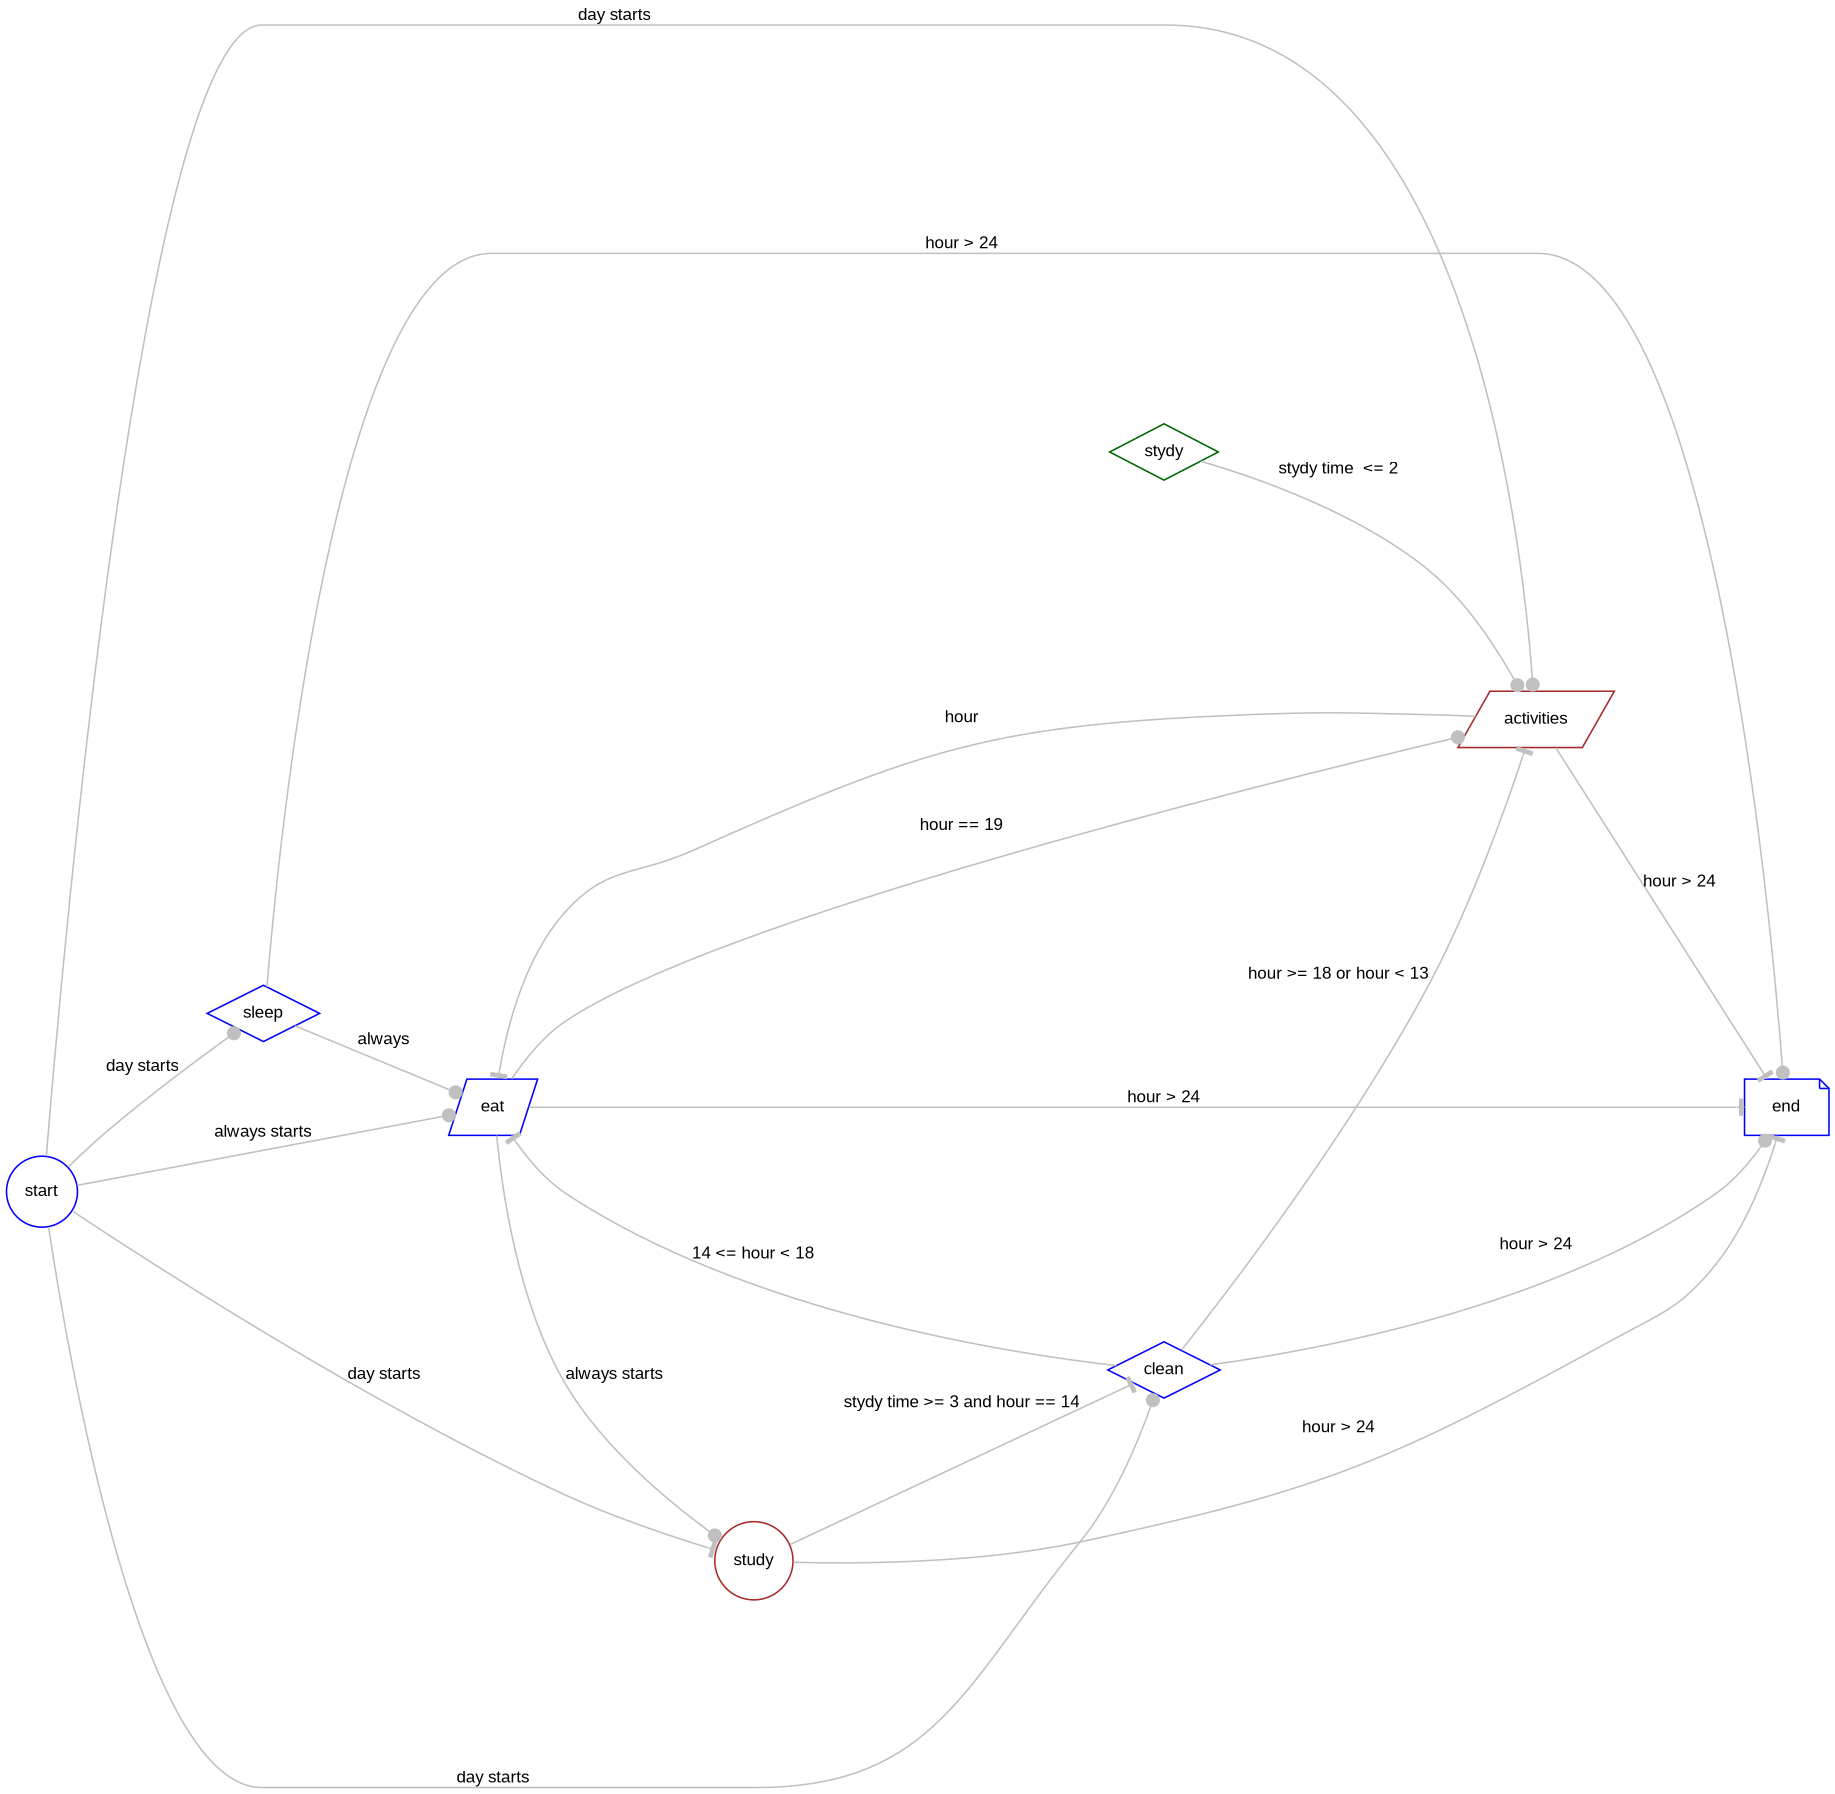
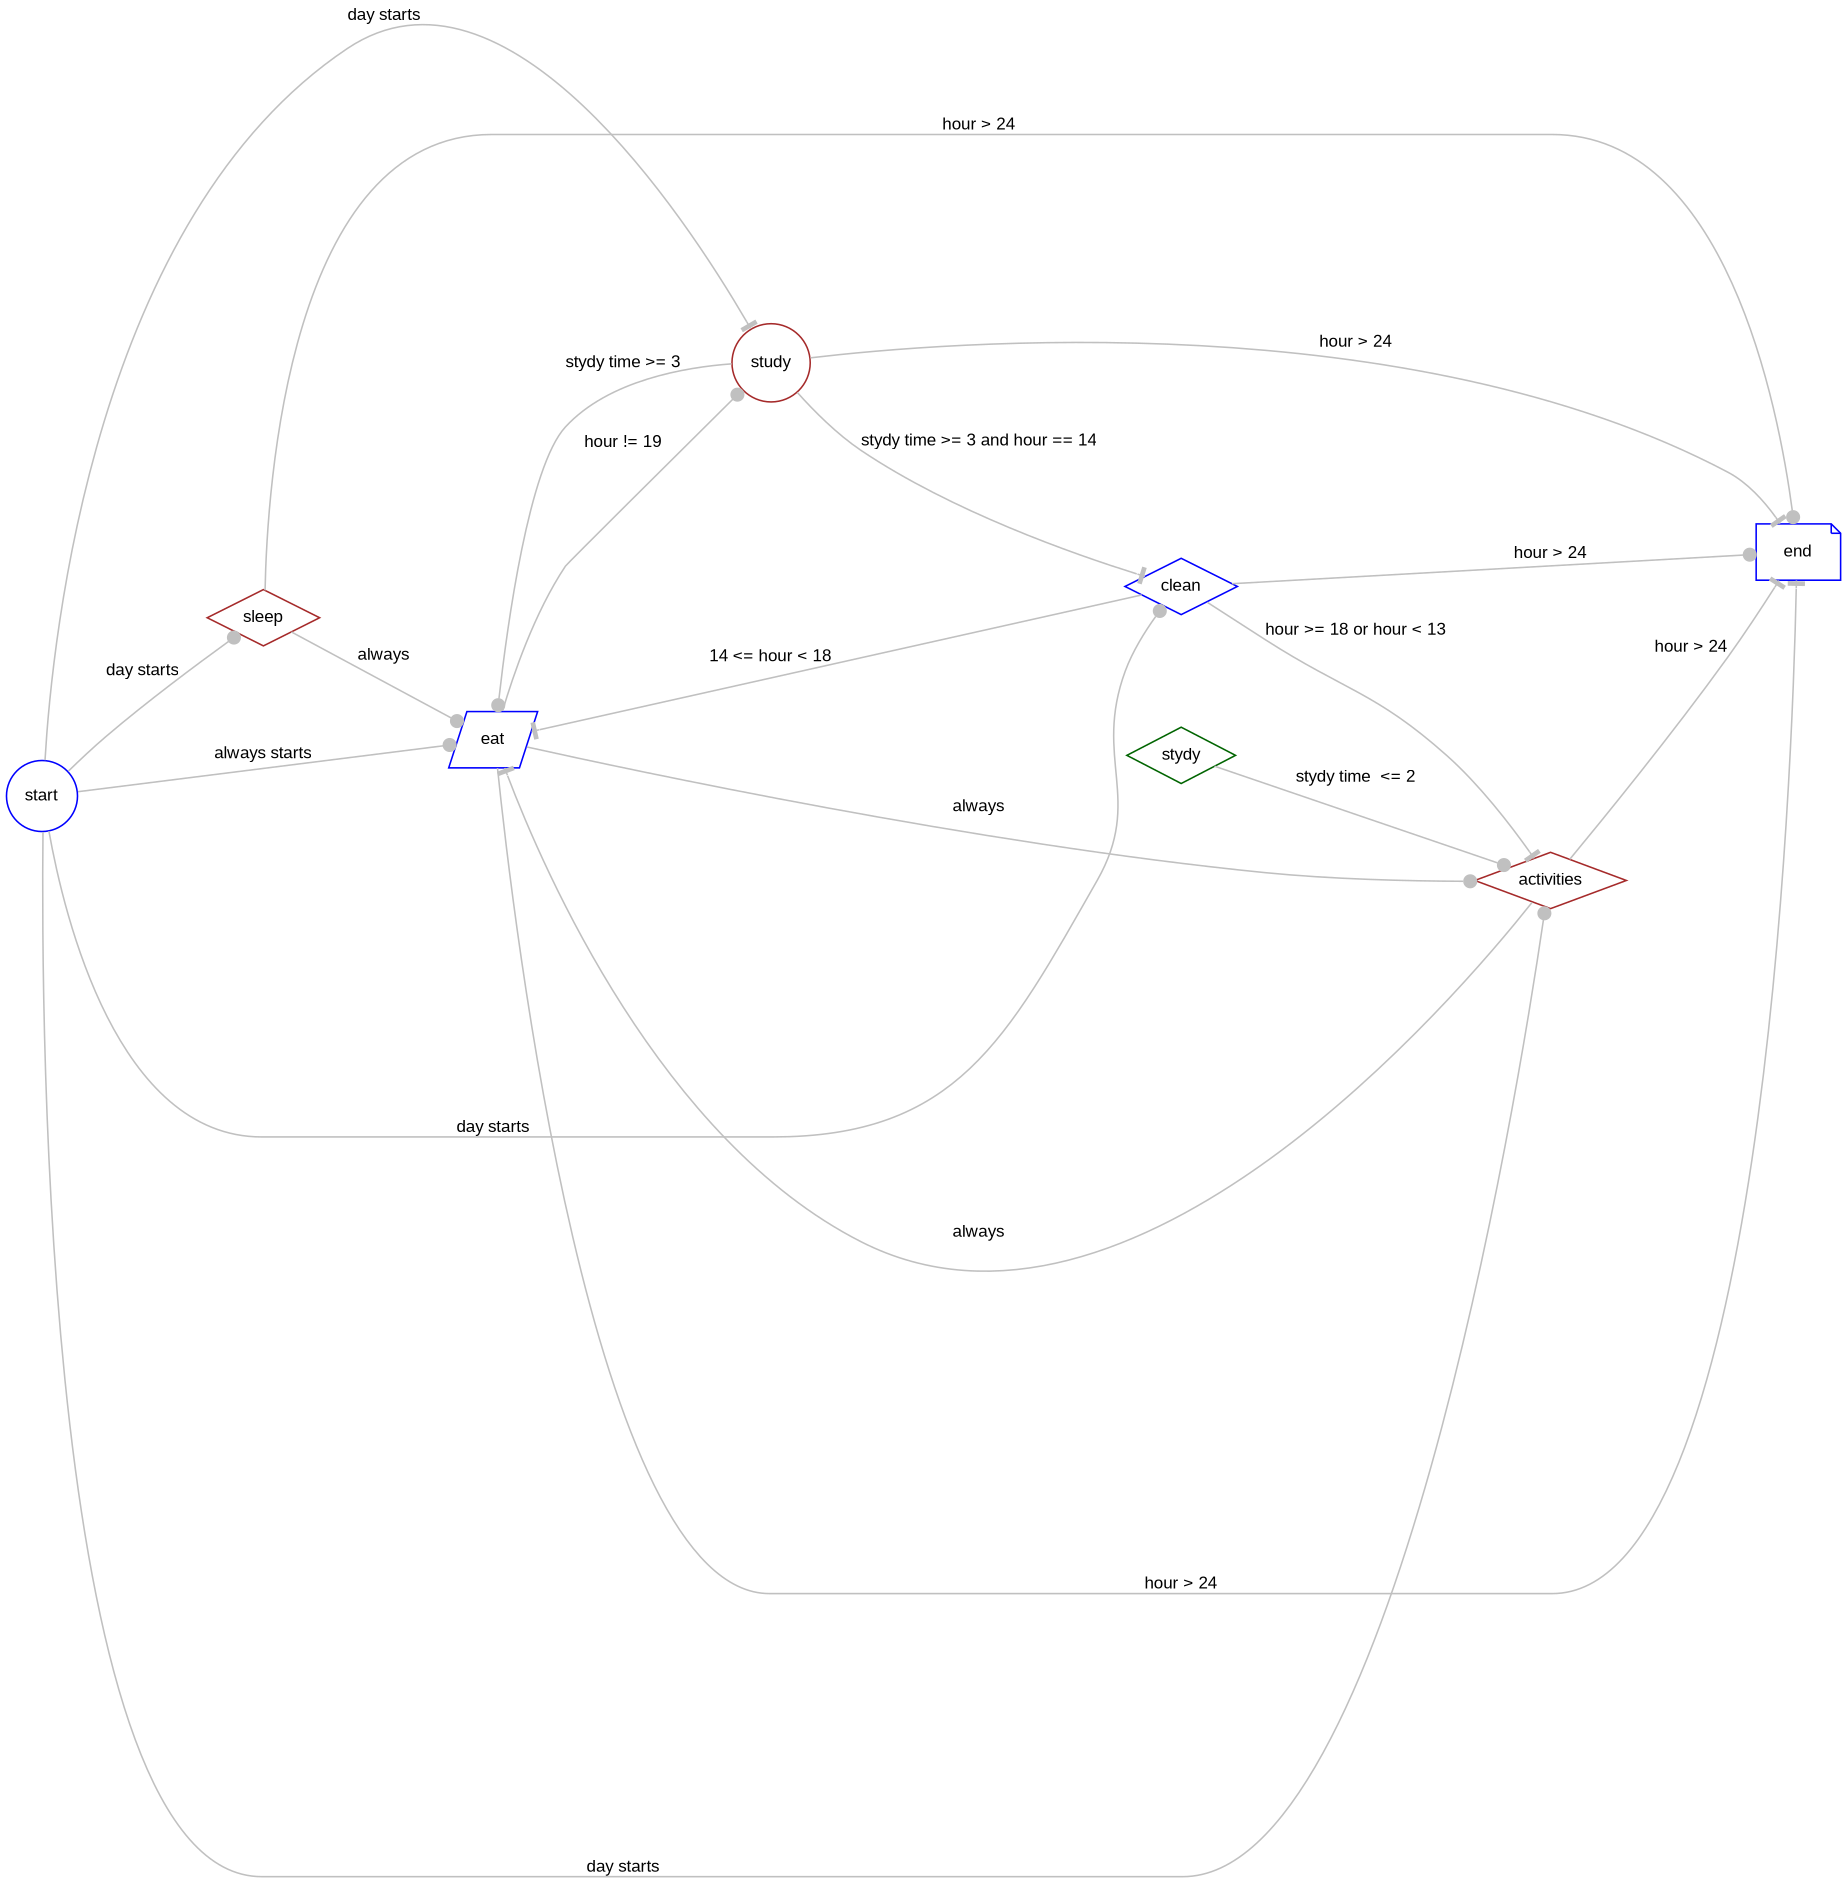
edge "study" -> "eat": added, label "stydy time >= 3"
edge "activities" -> "eat": label "hour" -> "always"
node "activities": shape parallelogram -> diamond
edge "eat" -> "activities": label "hour == 19" -> "always"
node "sleep": color blue -> brown
edge "eat" -> "study": label "always starts" -> "hour != 19"
